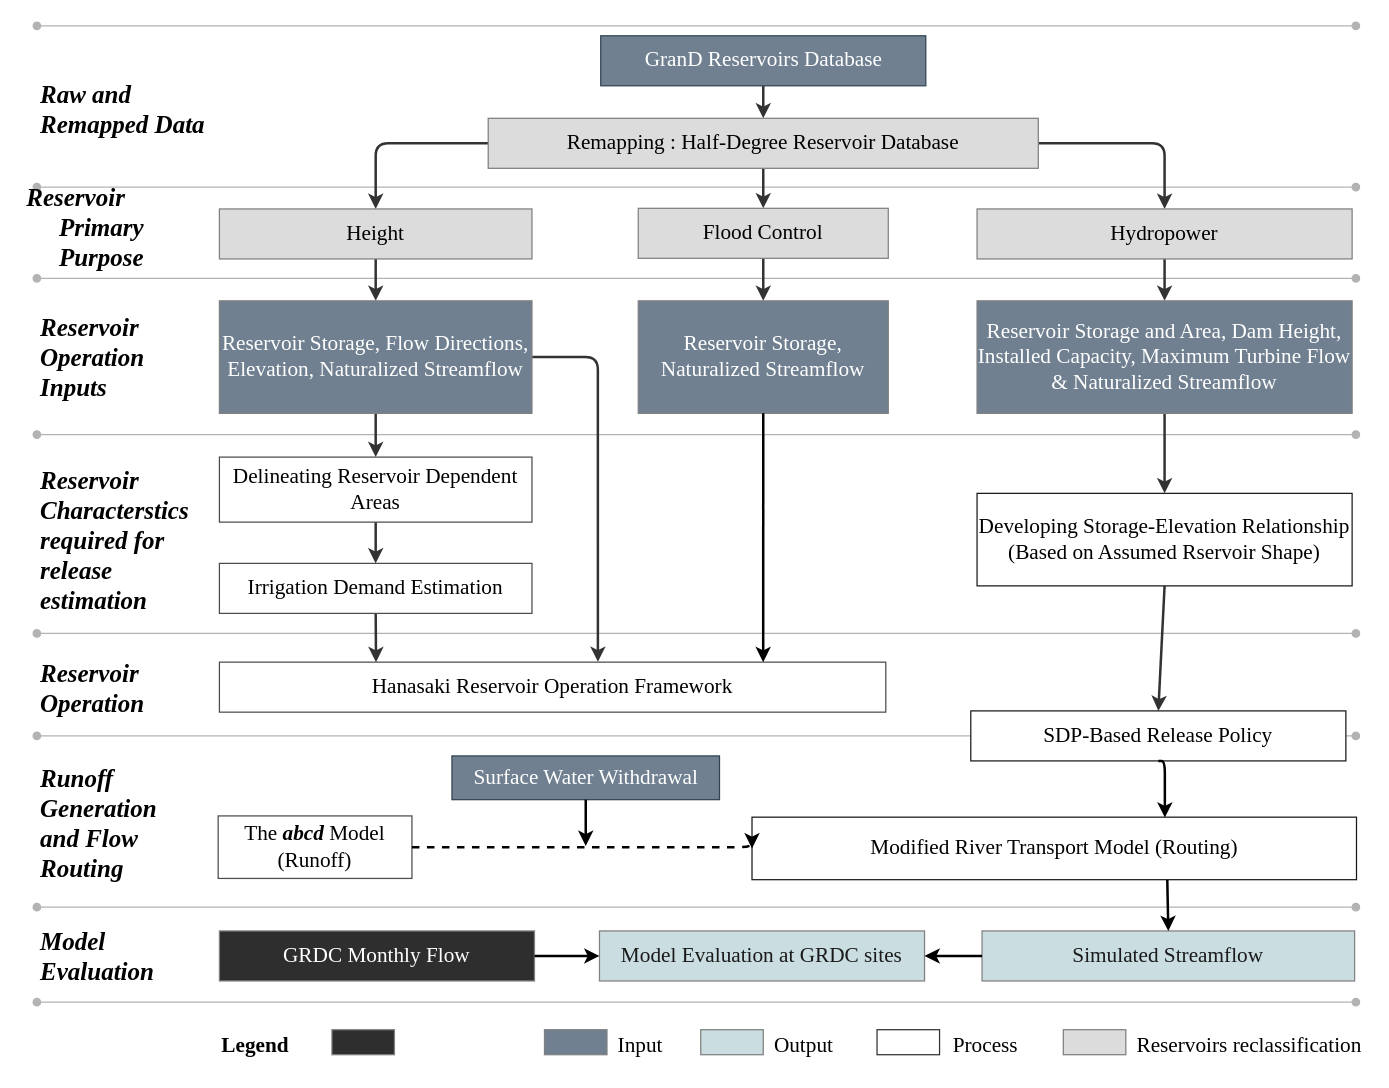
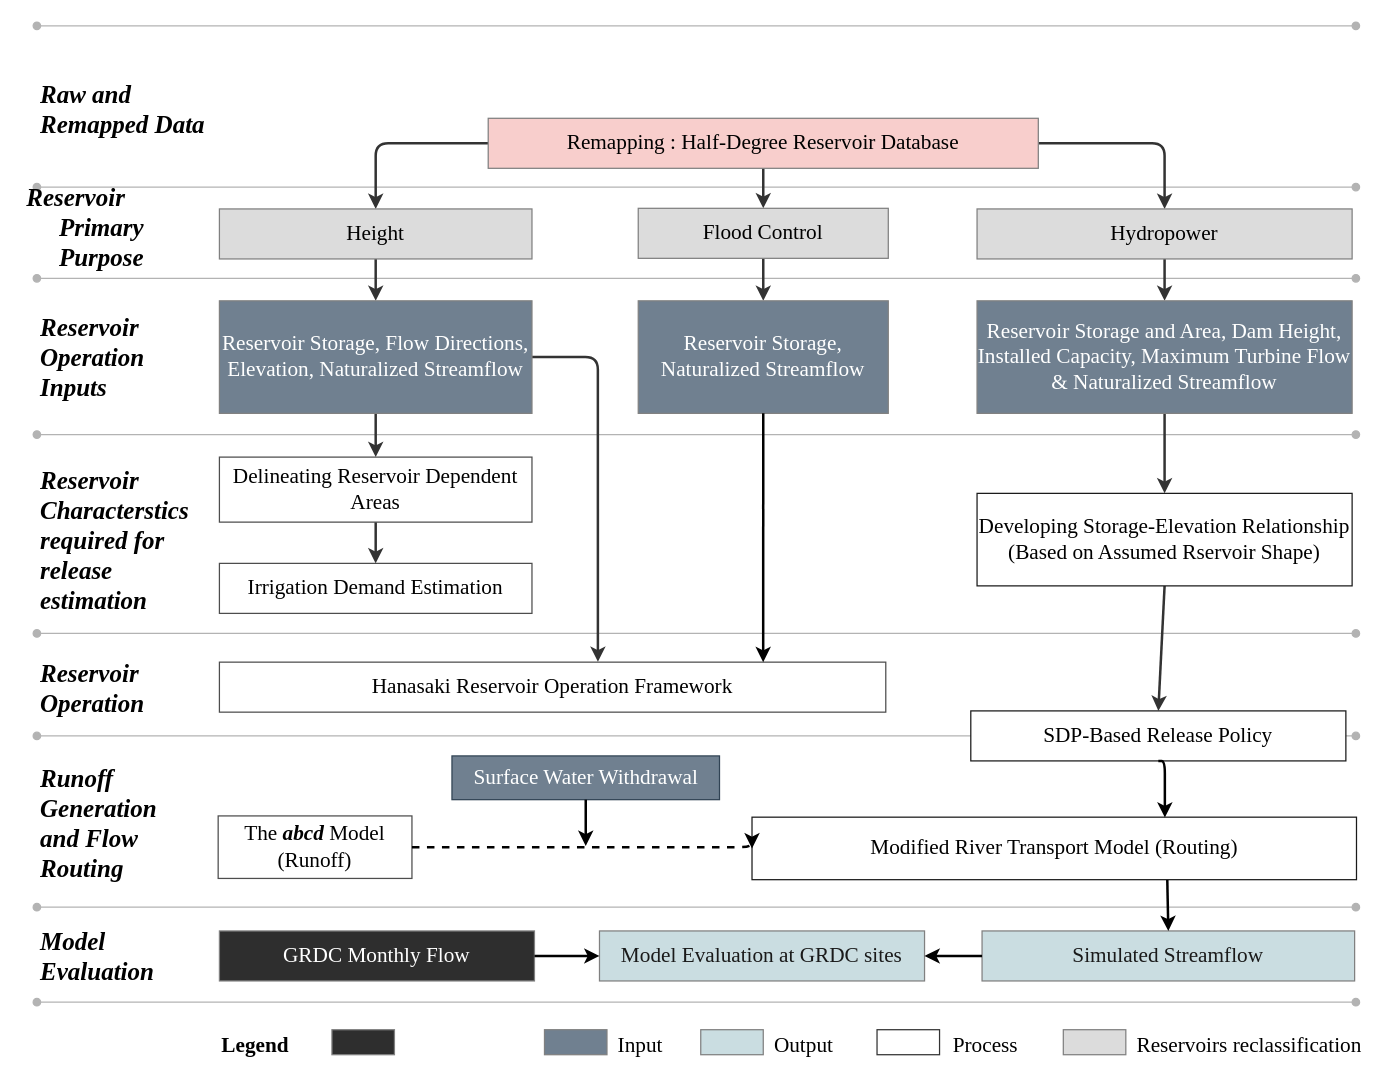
node "GranD Reservoirs Database": removed
edge "GranD Reservoirs Database" -> "Remapping : Half-Degree Reservoir Database": removed
node "Remapping : Half-Degree Reservoir Database": fillcolor #dcdcdc -> #f8cecc
edge "Irrigation Demand Estimation" -> "Hanasaki Reservoir Operation Framework": removed
